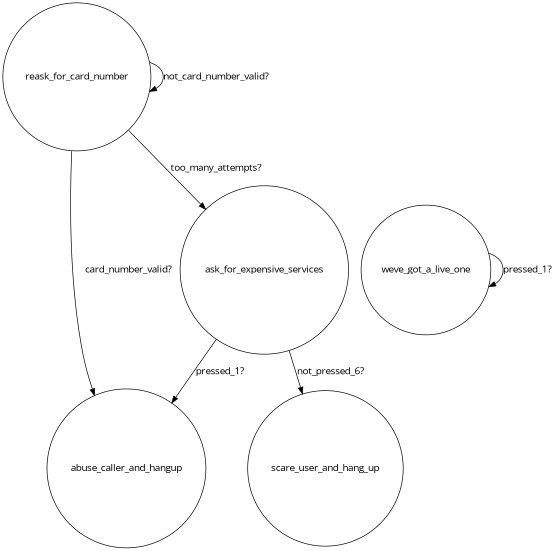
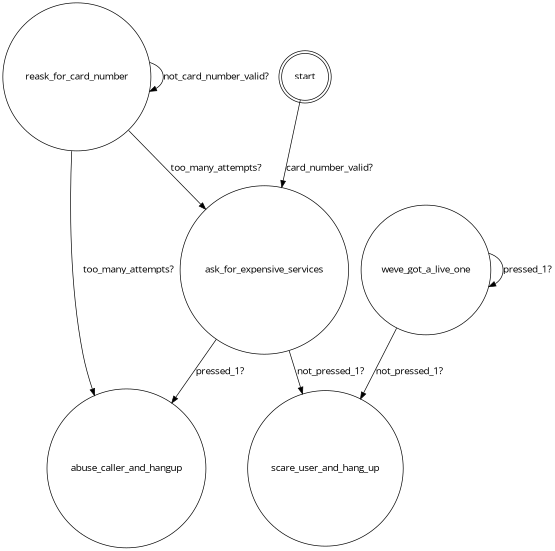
node "start": added
edge "reask_for_card_number" -> "abuse_caller_and_hangup": label "card_number_valid?" -> "too_many_attempts?"
edge "weve_got_a_live_one" -> "scare_user_and_hang_up": added, label "not_pressed_1?"
edge "ask_for_expensive_services" -> "scare_user_and_hang_up": label "not_pressed_6?" -> "not_pressed_1?"
